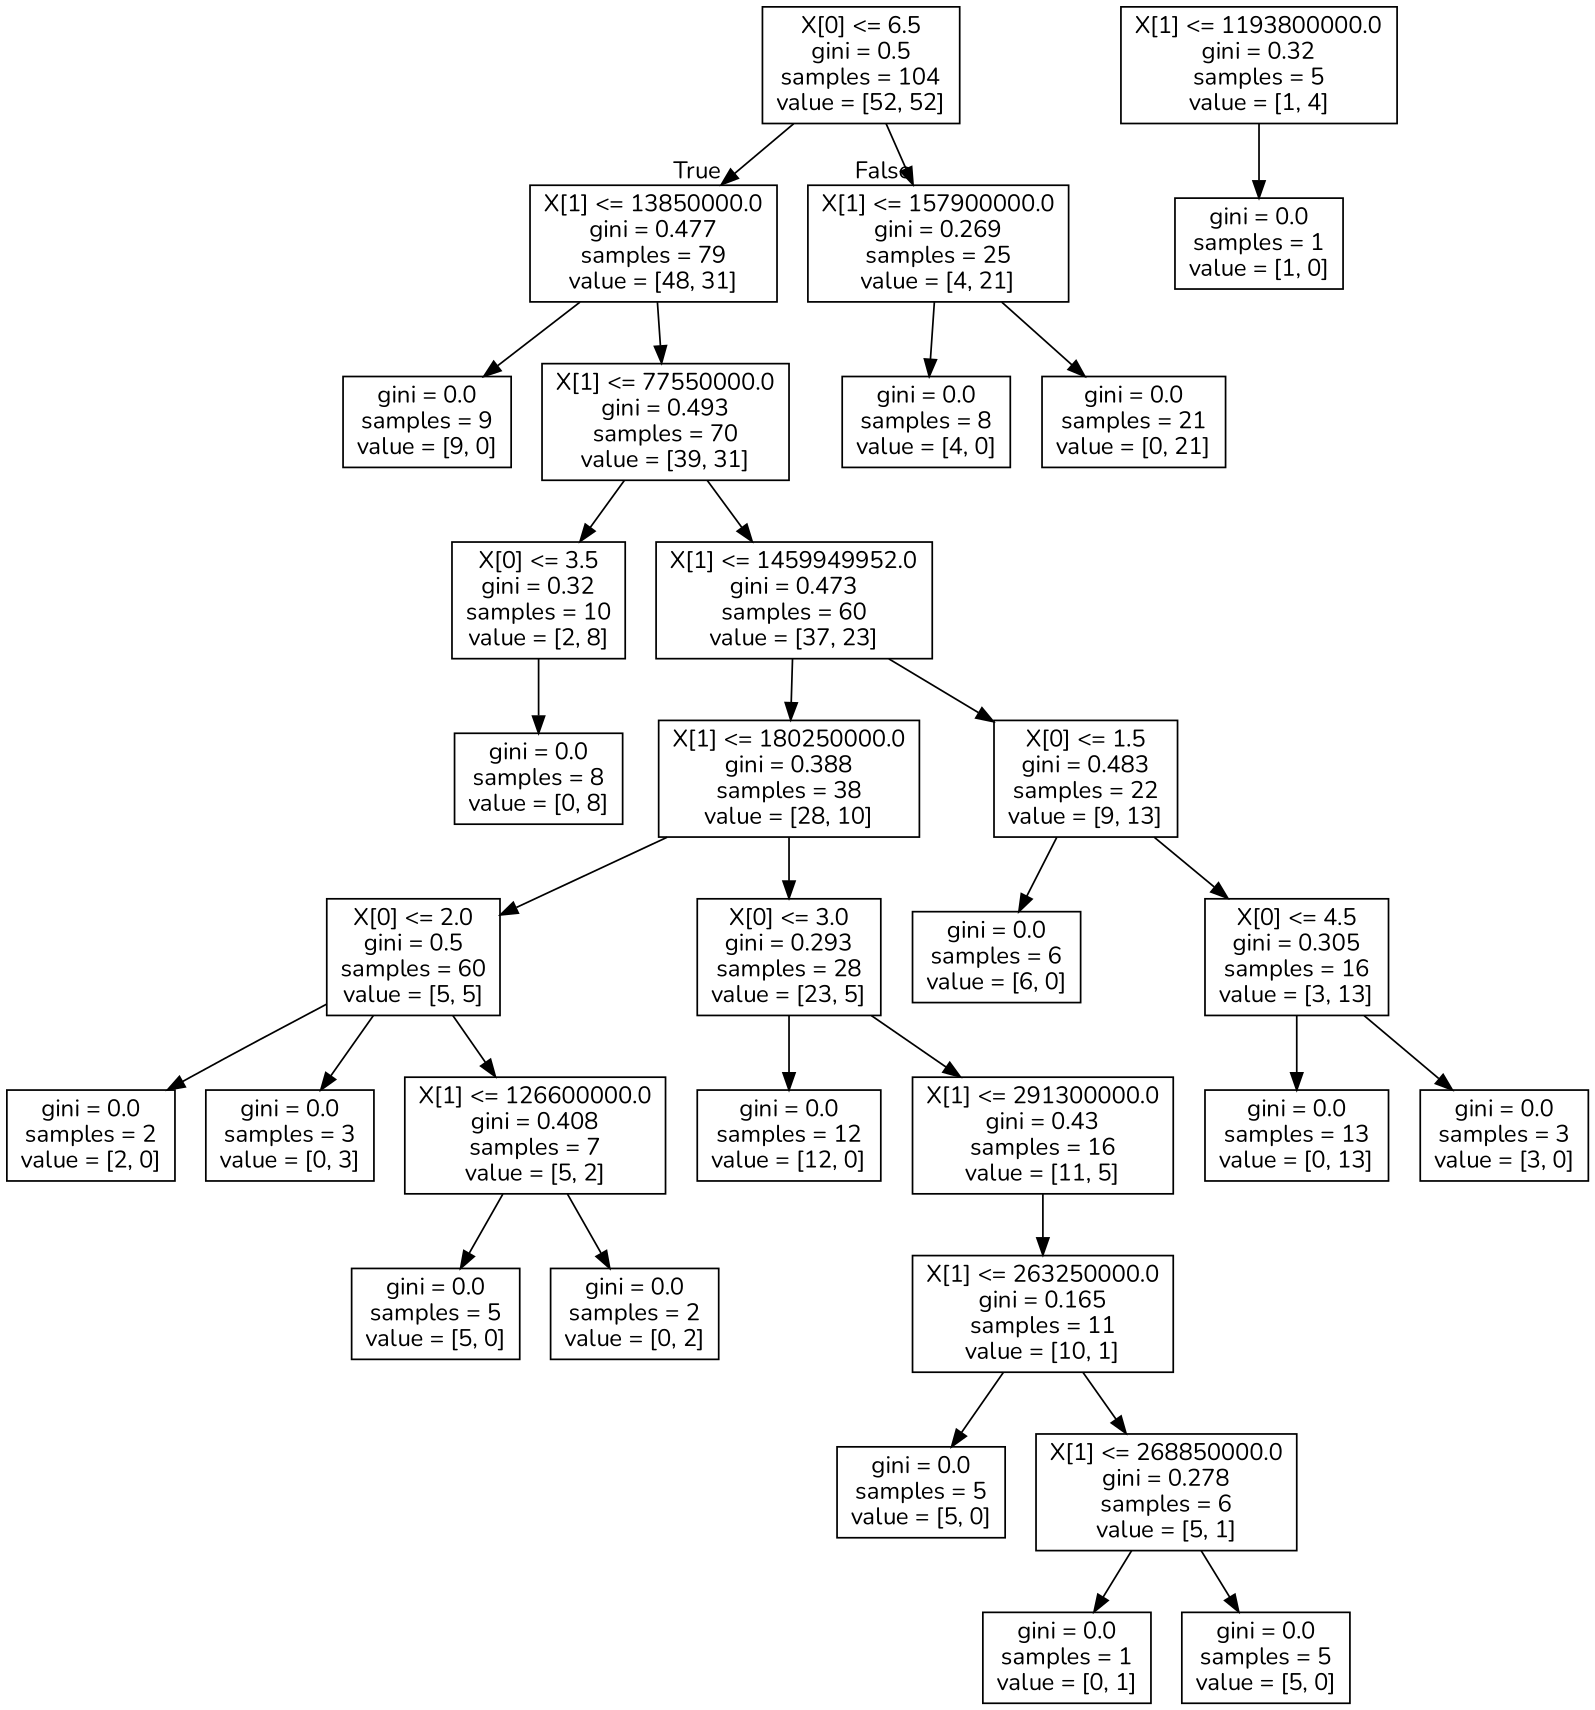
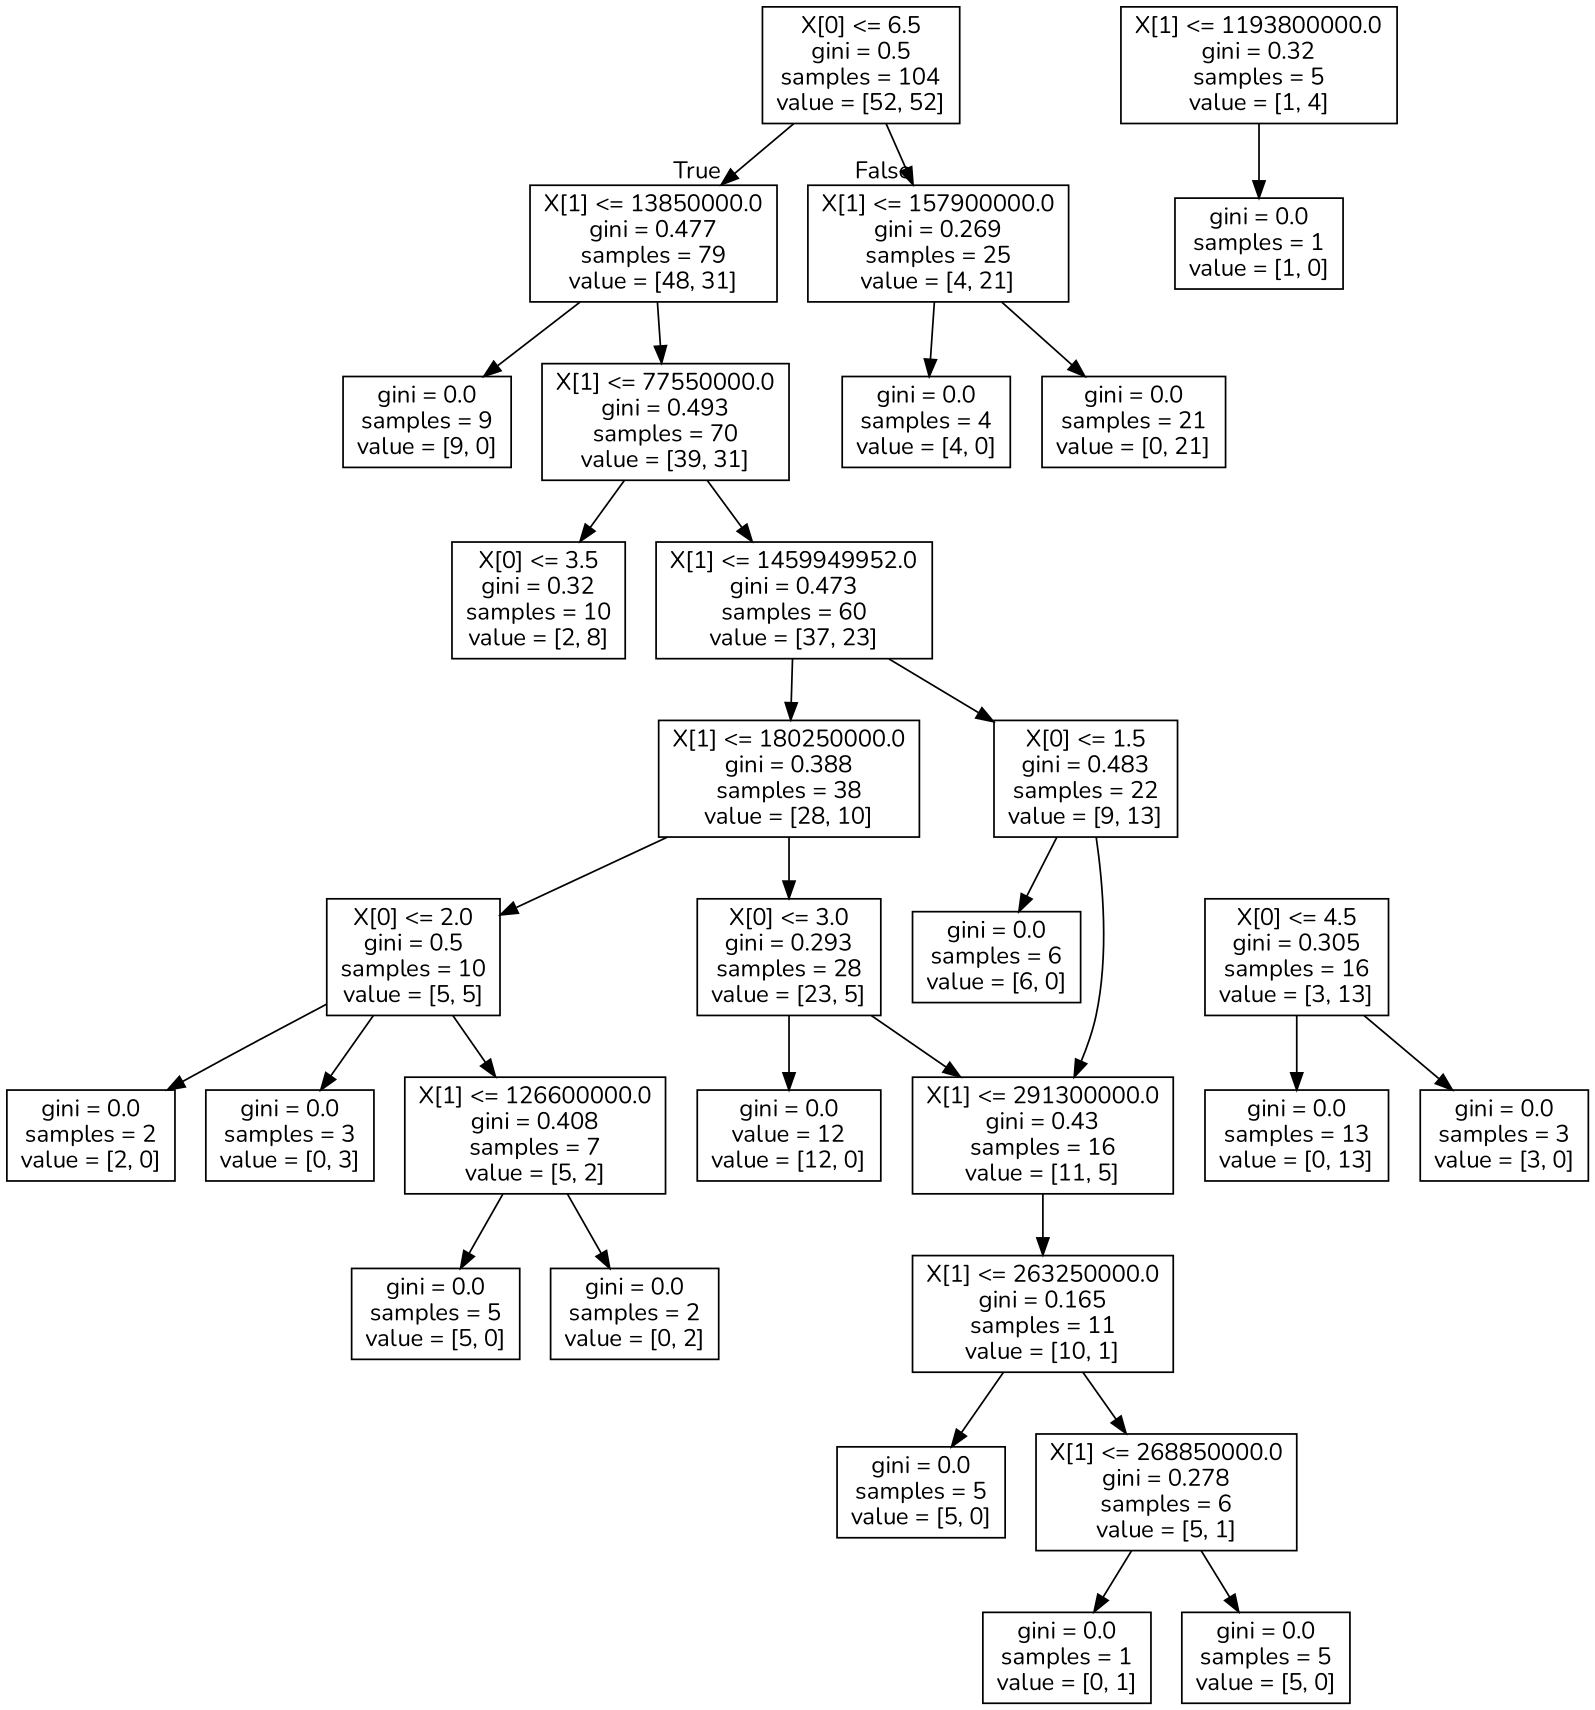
node "gini = 0.0 samples = 8 value = [4, 0]": label "gini = 0.0 samples = 8 value = [4, 0]" -> "gini = 0.0 samples = 4 value = [4, 0]"
node "gini = 0.0 samples = 8 value = [0, 8]": removed
edge "X[0] <= 1.5 gini = 0.483 samples = 22 value = [9, 13]" -> "X[0] <= 4.5 gini = 0.305 samples = 16 value = [3, 13]": now "X[0] <= 1.5 gini = 0.483 samples = 22 value = [9, 13]" -> "X[1] <= 291300000.0 gini = 0.43 samples = 16 value = [11, 5]"
node "X[0] <= 2.0 gini = 0.5 samples = 60 value = [5, 5]": label "X[0] <= 2.0 gini = 0.5 samples = 60 value = [5, 5]" -> "X[0] <= 2.0 gini = 0.5 samples = 10 value = [5, 5]"
node "gini = 0.0 samples = 12 value = [12, 0]": label "gini = 0.0 samples = 12 value = [12, 0]" -> "gini = 0.0 value = 12 value = [12, 0]"
